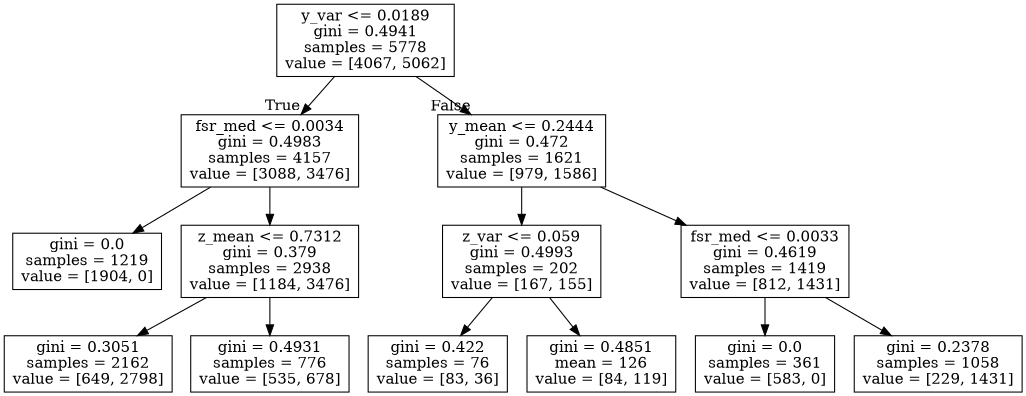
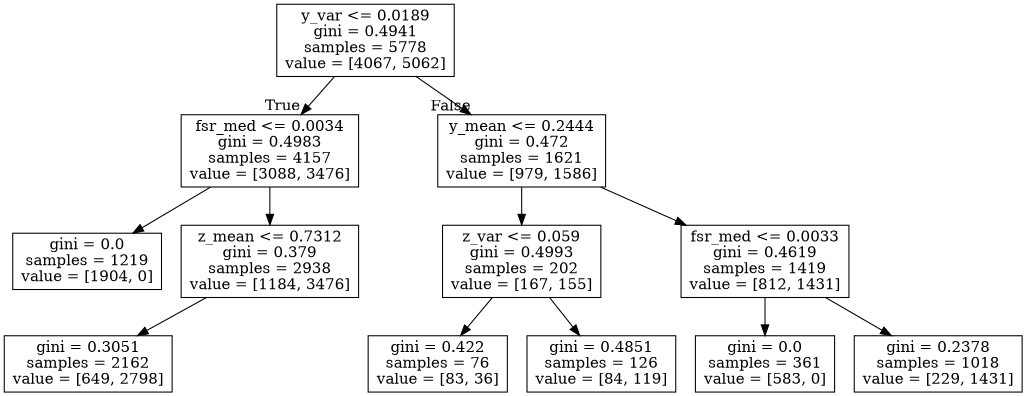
node "gini = 0.4931 samples = 776 value = [535, 678]": removed
node "gini = 0.4851 mean = 126 value = [84, 119]": label "gini = 0.4851 mean = 126 value = [84, 119]" -> "gini = 0.4851 samples = 126 value = [84, 119]"
node "gini = 0.2378 samples = 1058 value = [229, 1431]": label "gini = 0.2378 samples = 1058 value = [229, 1431]" -> "gini = 0.2378 samples = 1018 value = [229, 1431]"
